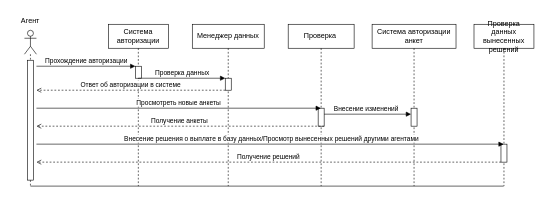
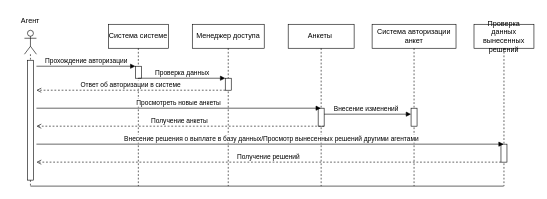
node "Система авторизации": label "Система авторизации" -> "Система системе"
node "Менеджер данных": label "Менеджер данных" -> "Менеджер доступа"
node "Проверка": label "Проверка" -> "Анкеты"
